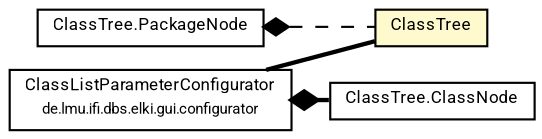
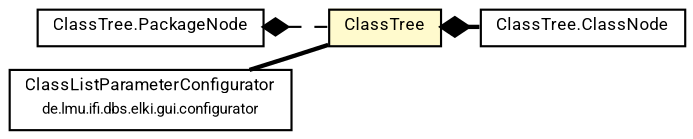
edge "ClassTree.ClassNode" -> "ClassListParameterConfigurator": now "ClassTree.ClassNode" -> "ClassTree"
